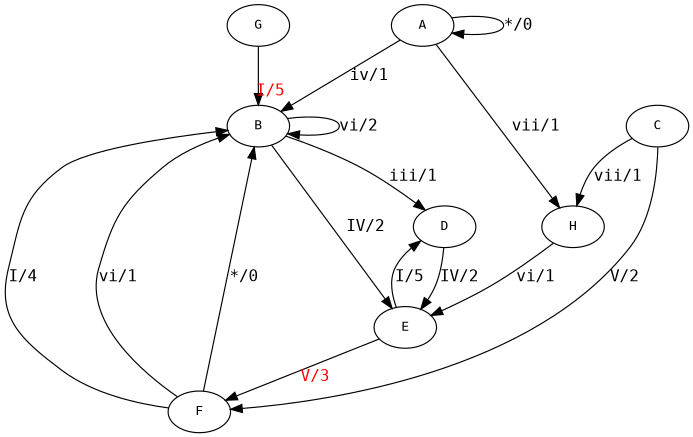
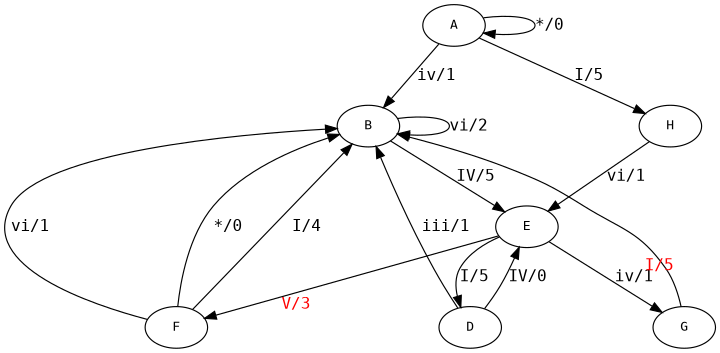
edge "A" -> "H": label "vii/1" -> "I/5"
node "C": removed
edge "B" -> "D": reversed
edge "B" -> "E": label "IV/2" -> "IV/5"
edge "E" -> "G": added, label "iv/1"
edge "D" -> "E": label "IV/2" -> "IV/0"
